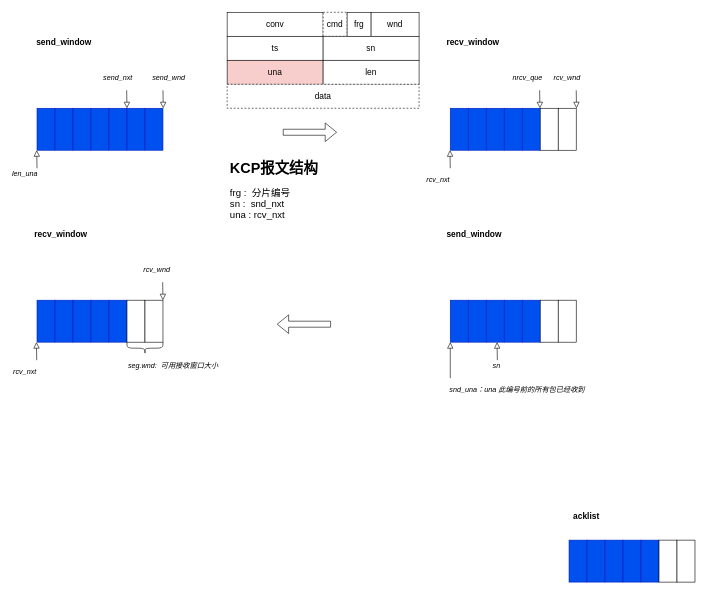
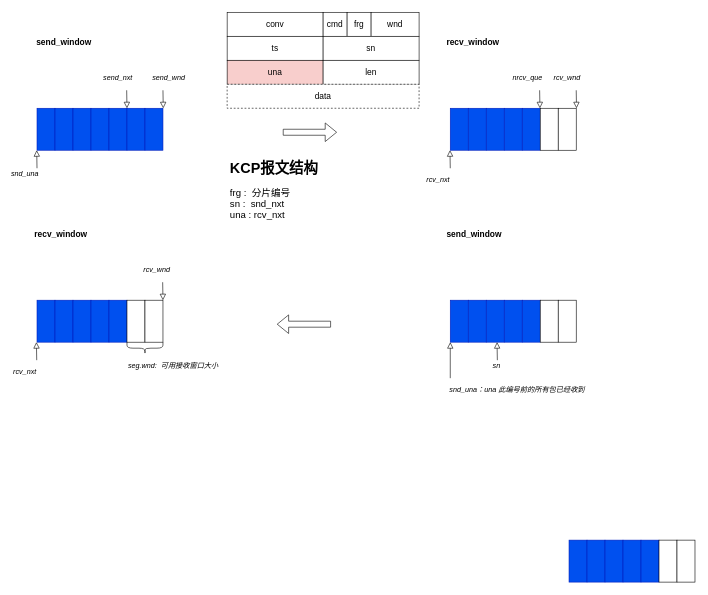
node "cmd": style dashed -> solid
node "len_una": label "len_una" -> "snd_una"
node "acklist": removed
